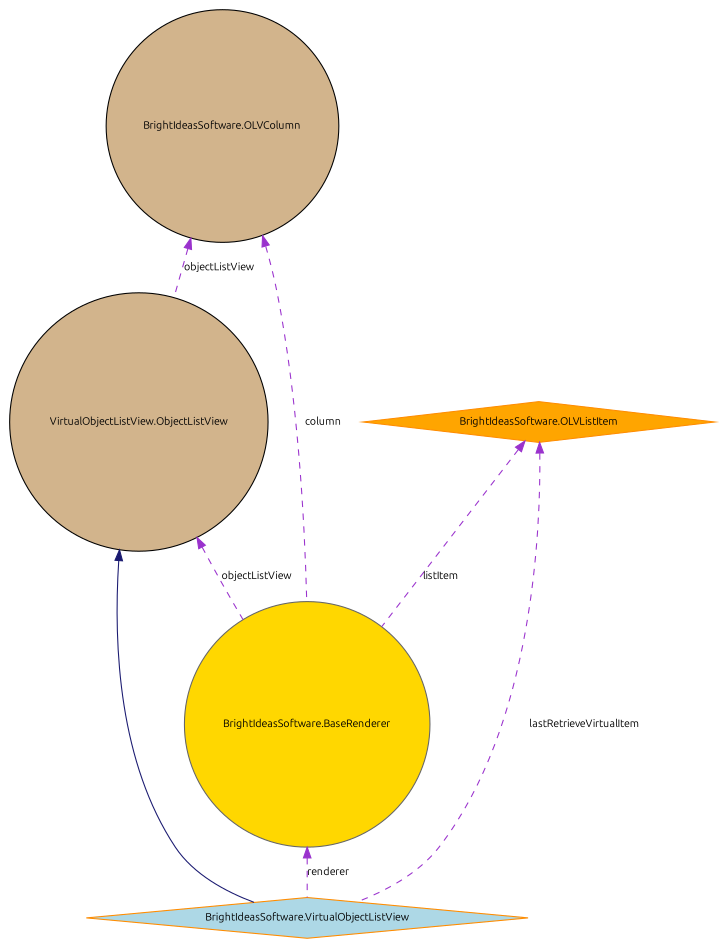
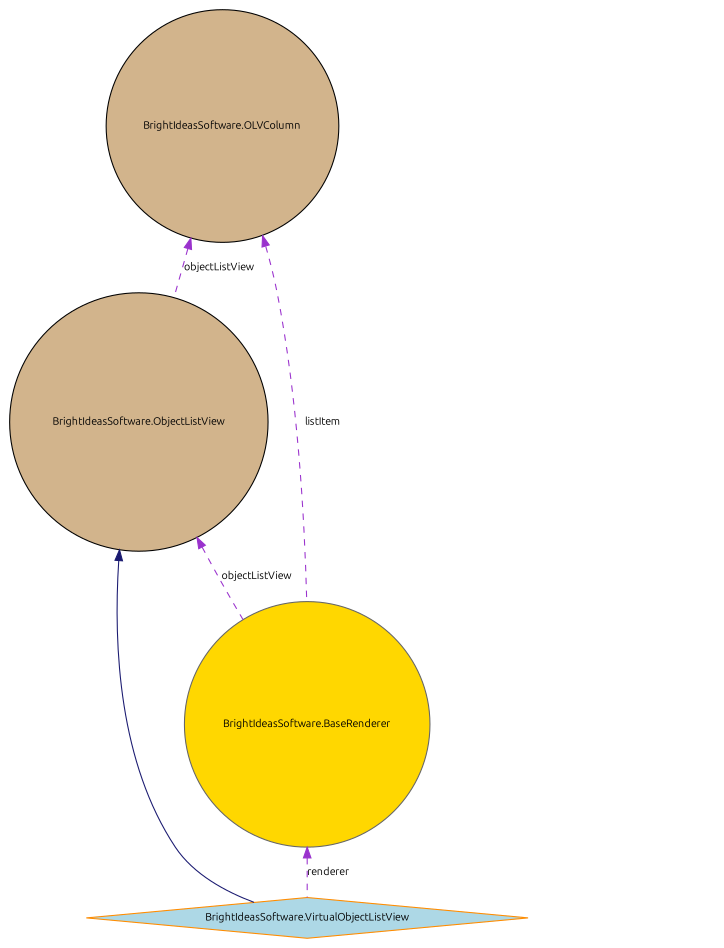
node "VirtualObjectListView.ObjectListView": label "VirtualObjectListView.ObjectListView" -> "BrightIdeasSoftware.ObjectListView"
edge "BrightIdeasSoftware.BaseRenderer" -> "BrightIdeasSoftware.OLVColumn": label "column" -> "listItem"
node "BrightIdeasSoftware.OLVListItem": removed
